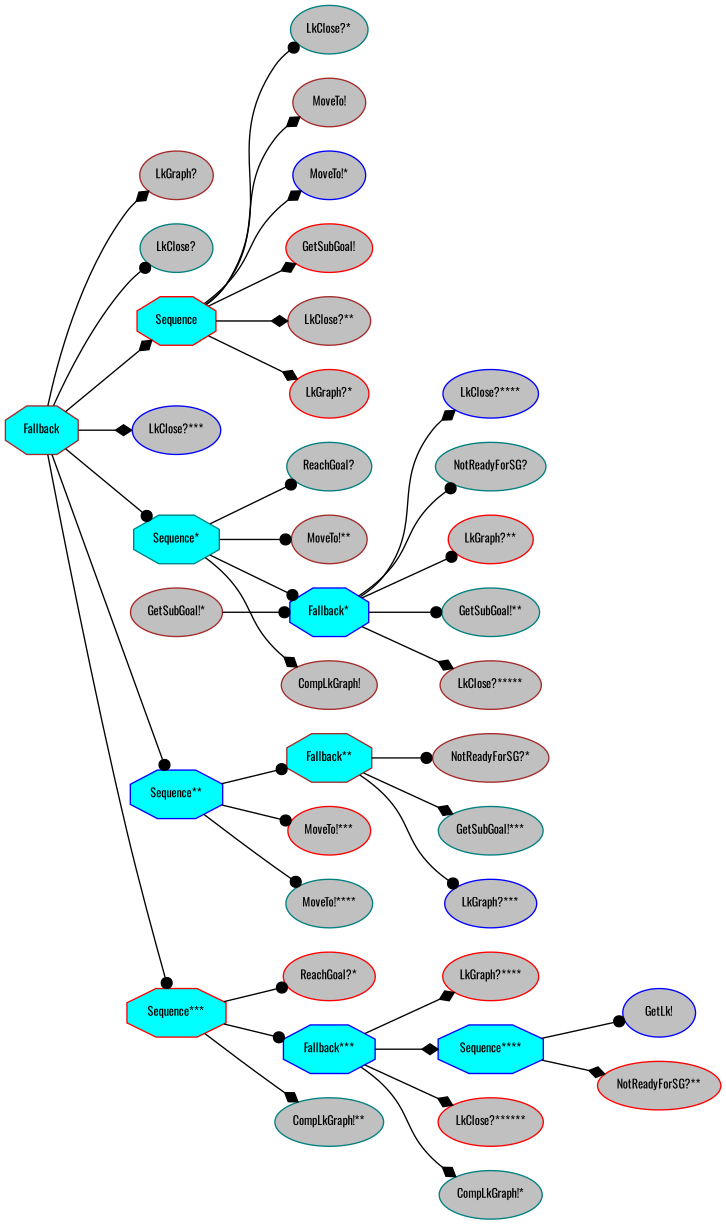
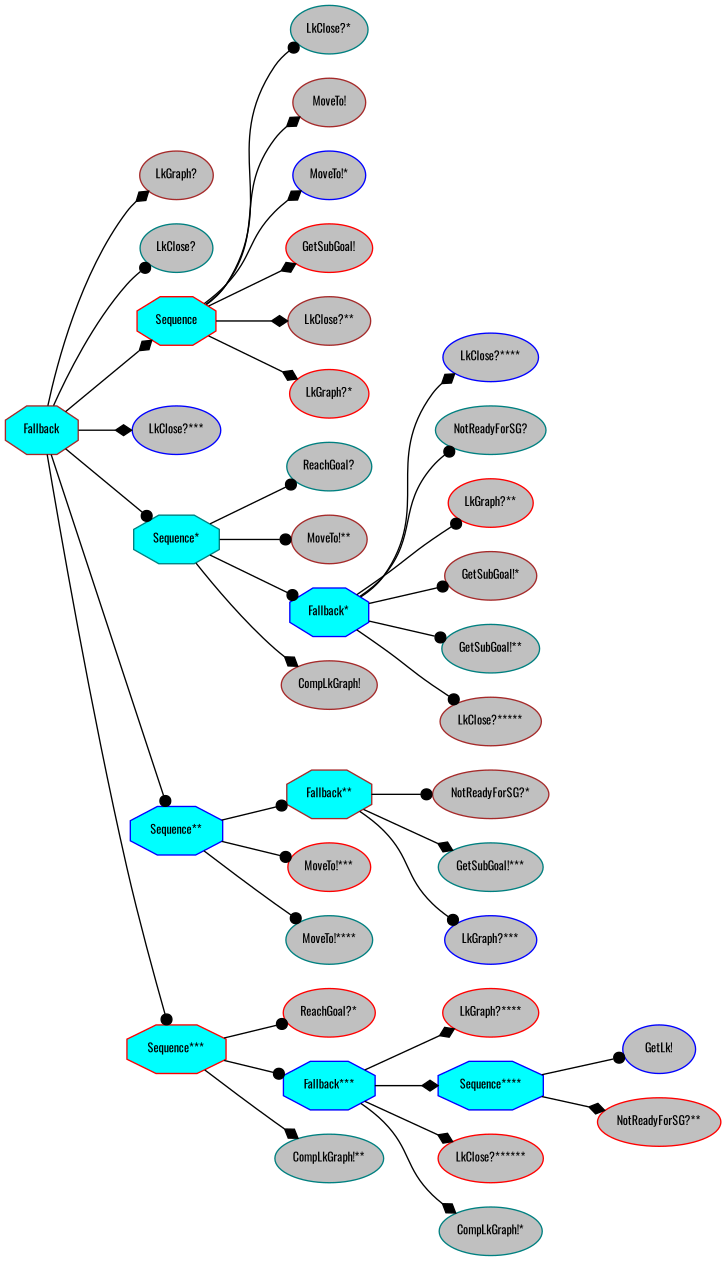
edge "GetSubGoal!*" -> "Fallback*": reversed
edge "Fallback*" -> "LkClose?*****": arrowhead diamond -> dot
